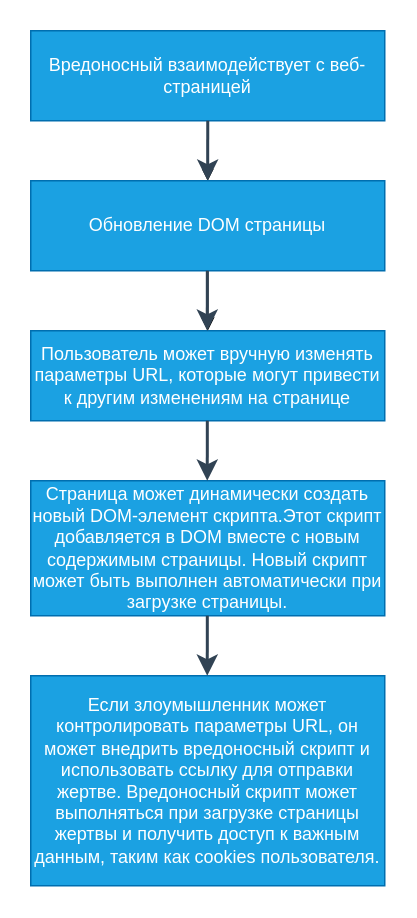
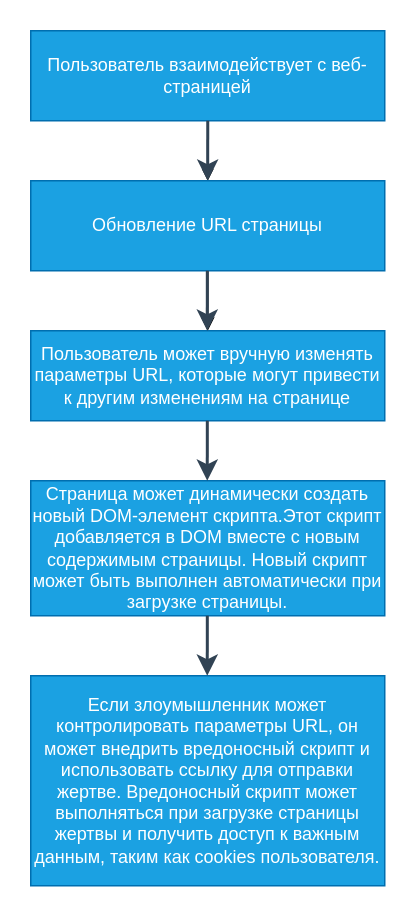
node "Вредоносный взаимодействует с веб-страницей": label "Вредоносный взаимодействует с веб-страницей" -> "Пользователь взаимодействует с веб-страницей"
node "Обновление DOM страницы": label "Обновление DOM страницы" -> "Обновление URL страницы"
